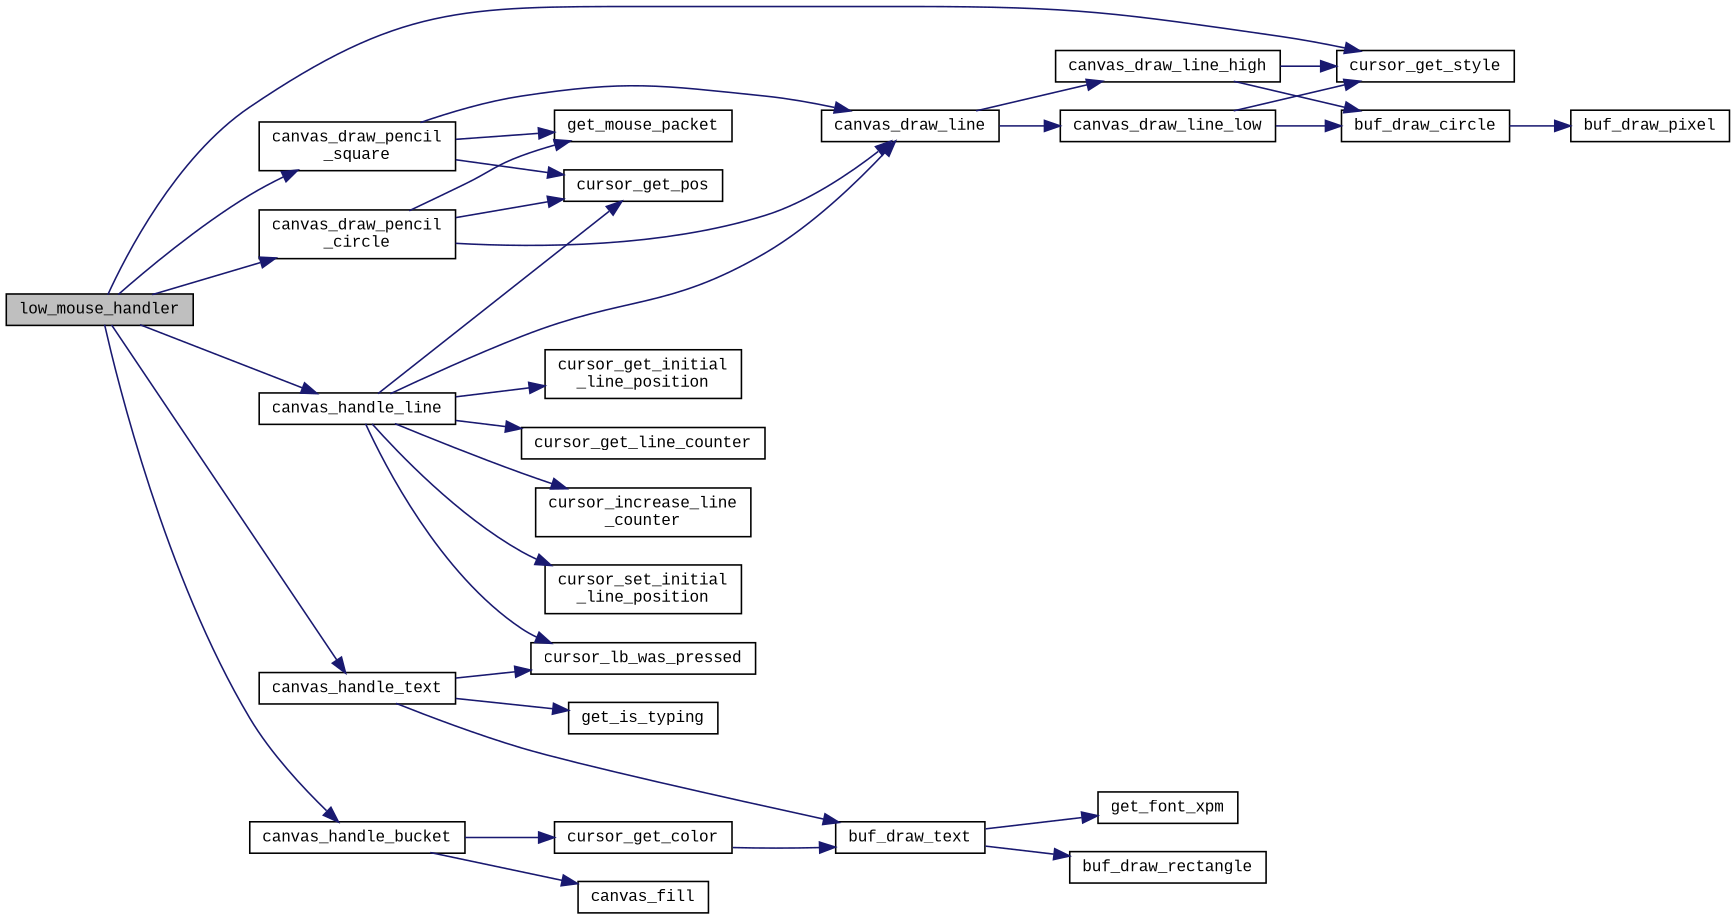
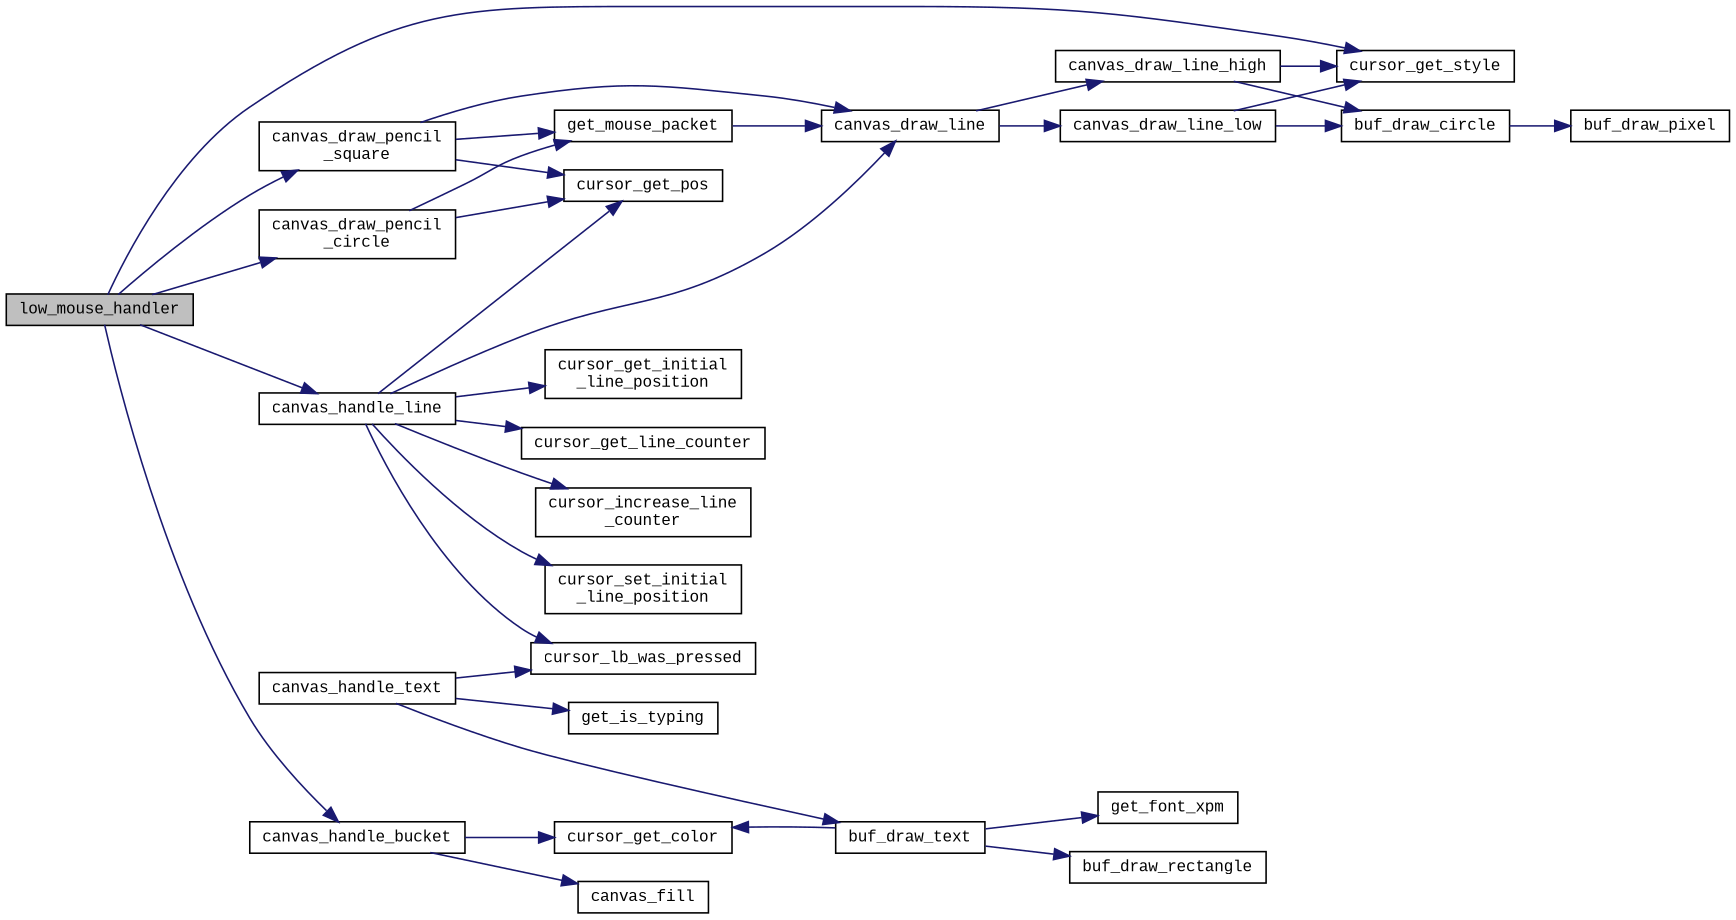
edge "canvas_draw_pencil _circle" -> "canvas_draw_line": now "get_mouse_packet" -> "canvas_draw_line"
edge "low_mouse_handler" -> "canvas_handle_text": removed
edge "cursor_get_color" -> "buf_draw_text": reversed
